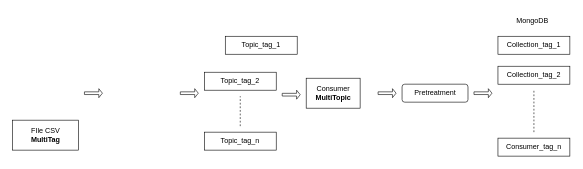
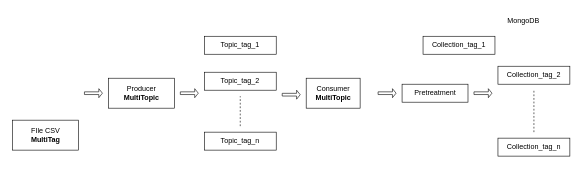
node "MongoDB": moved (534, 21) -> (525, 21)
node "Topic_tag_1": moved (261, 45) -> (240, 45)
node "Collection_tag_1": moved (534, 45) -> (459, 45)
node "Producer MultiTopic": added
node "Pretreatment": shape rounded rectangle -> rectangle
node "Consumer_tag_n": label "Consumer_tag_n" -> "Collection_tag_n"
